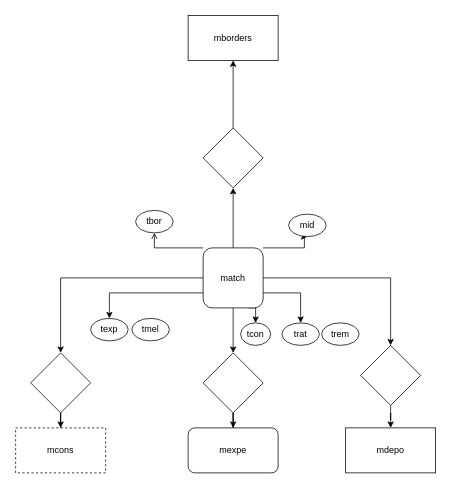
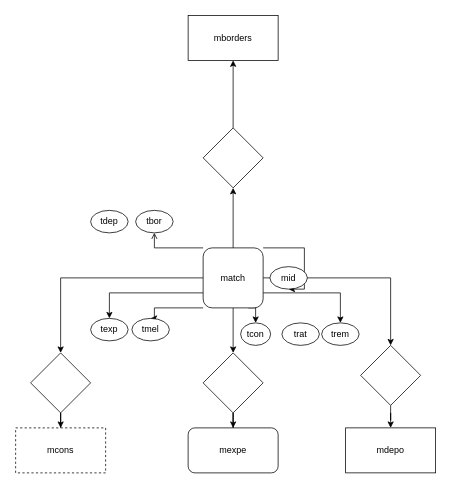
node "tdep": added
node "mid": moved (307, 225) -> (288, 278)
edge "match" -> "trat": now "match" -> "trem"
edge "match" -> "tmel": added
